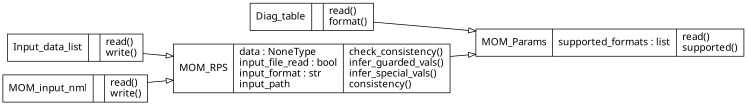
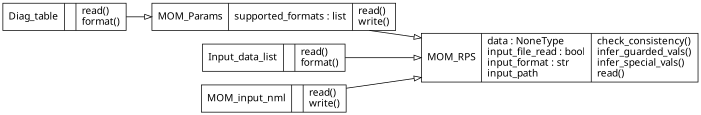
node "MOM_Params": text "supported()" -> "write()"
node "Input_data_list": text "write()" -> "format()"
edge "MOM_RPS" -> "MOM_Params": reversed
node "MOM_RPS": text "consistency()" -> "read()"
